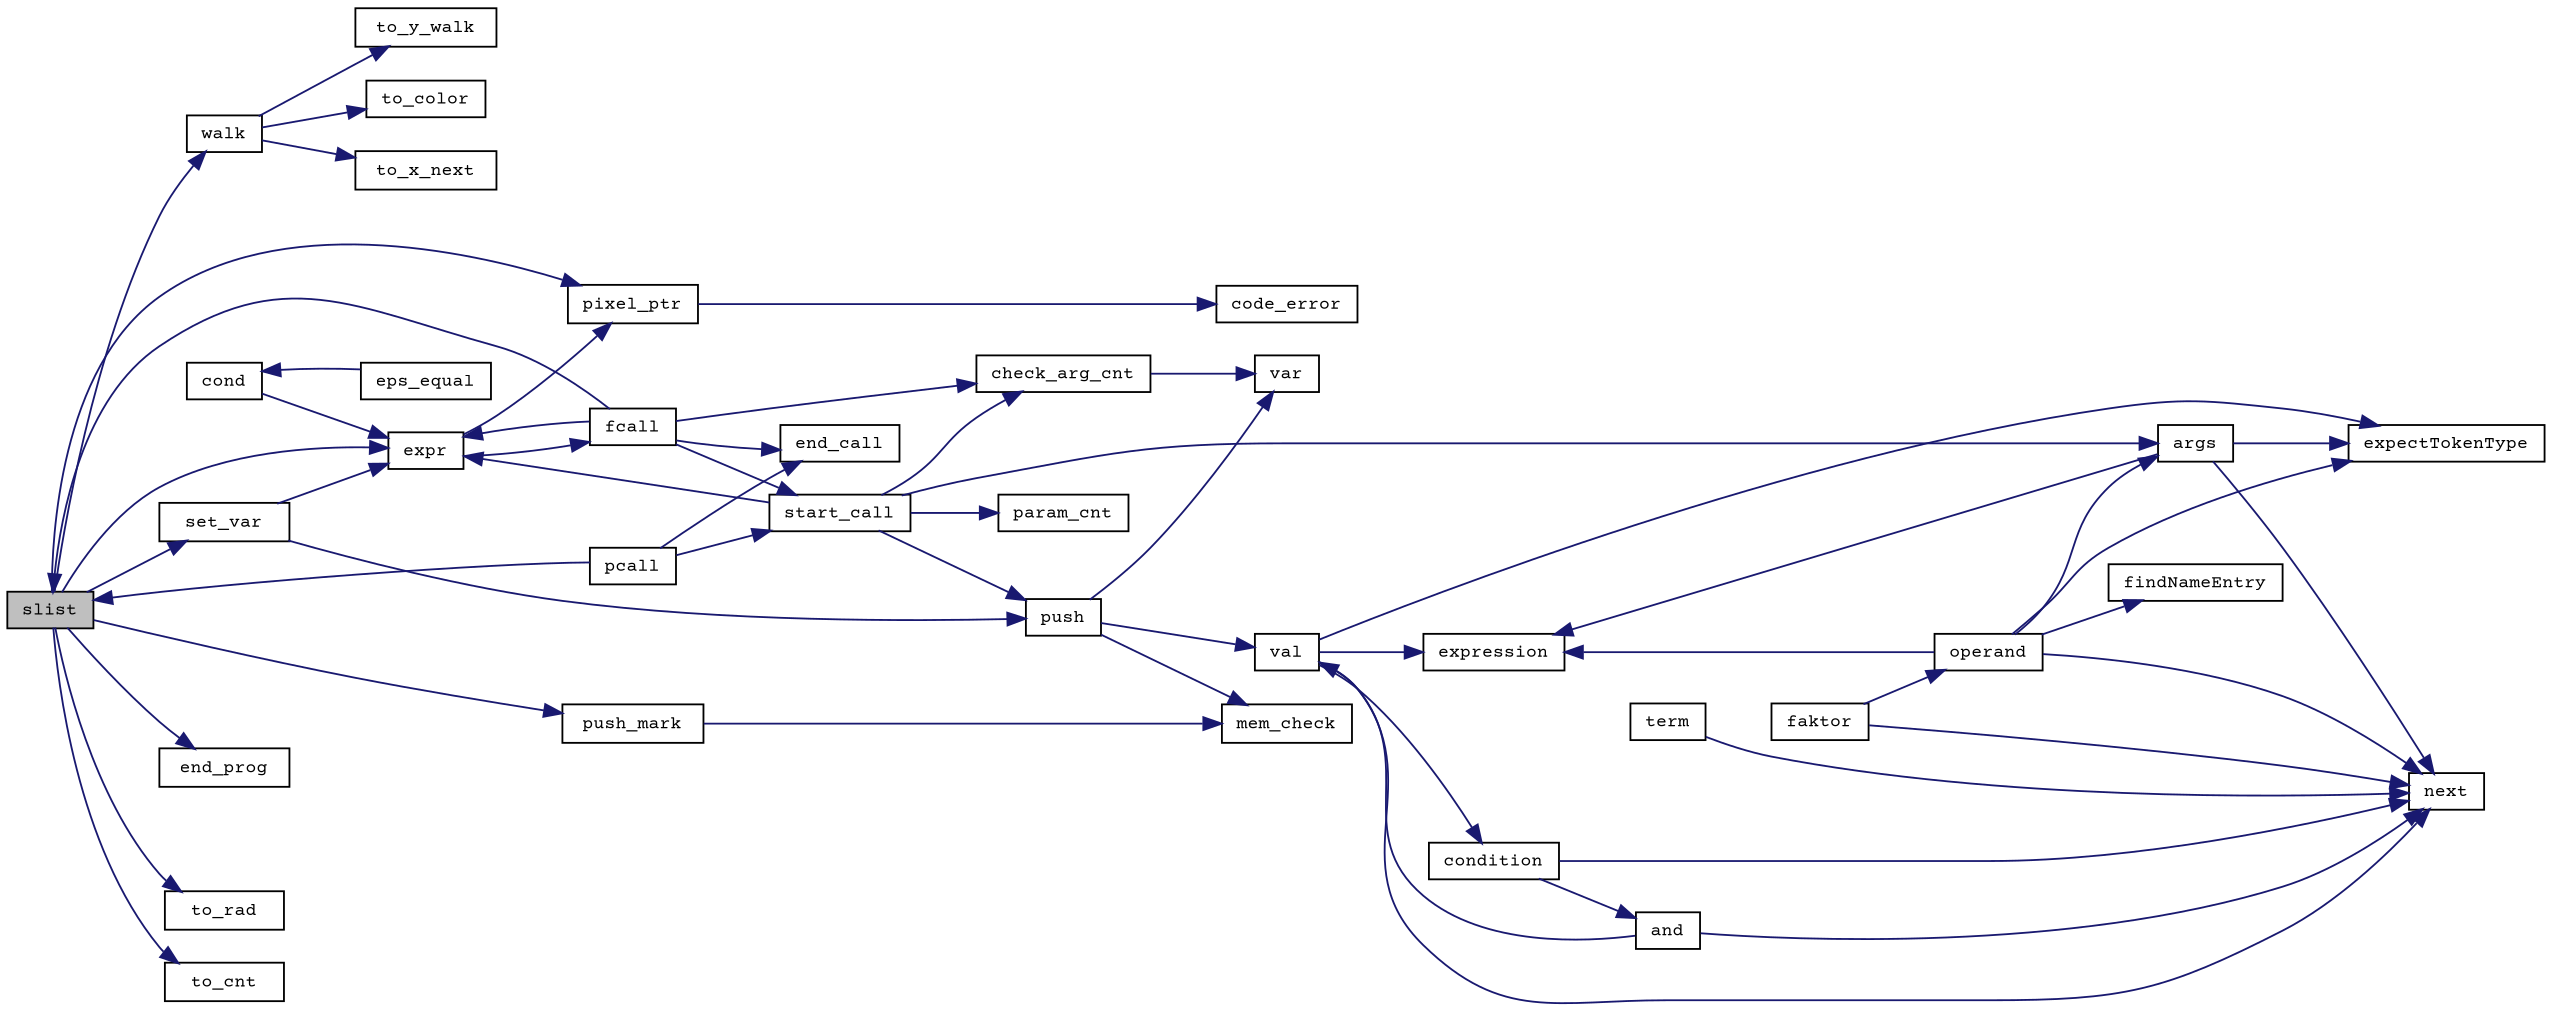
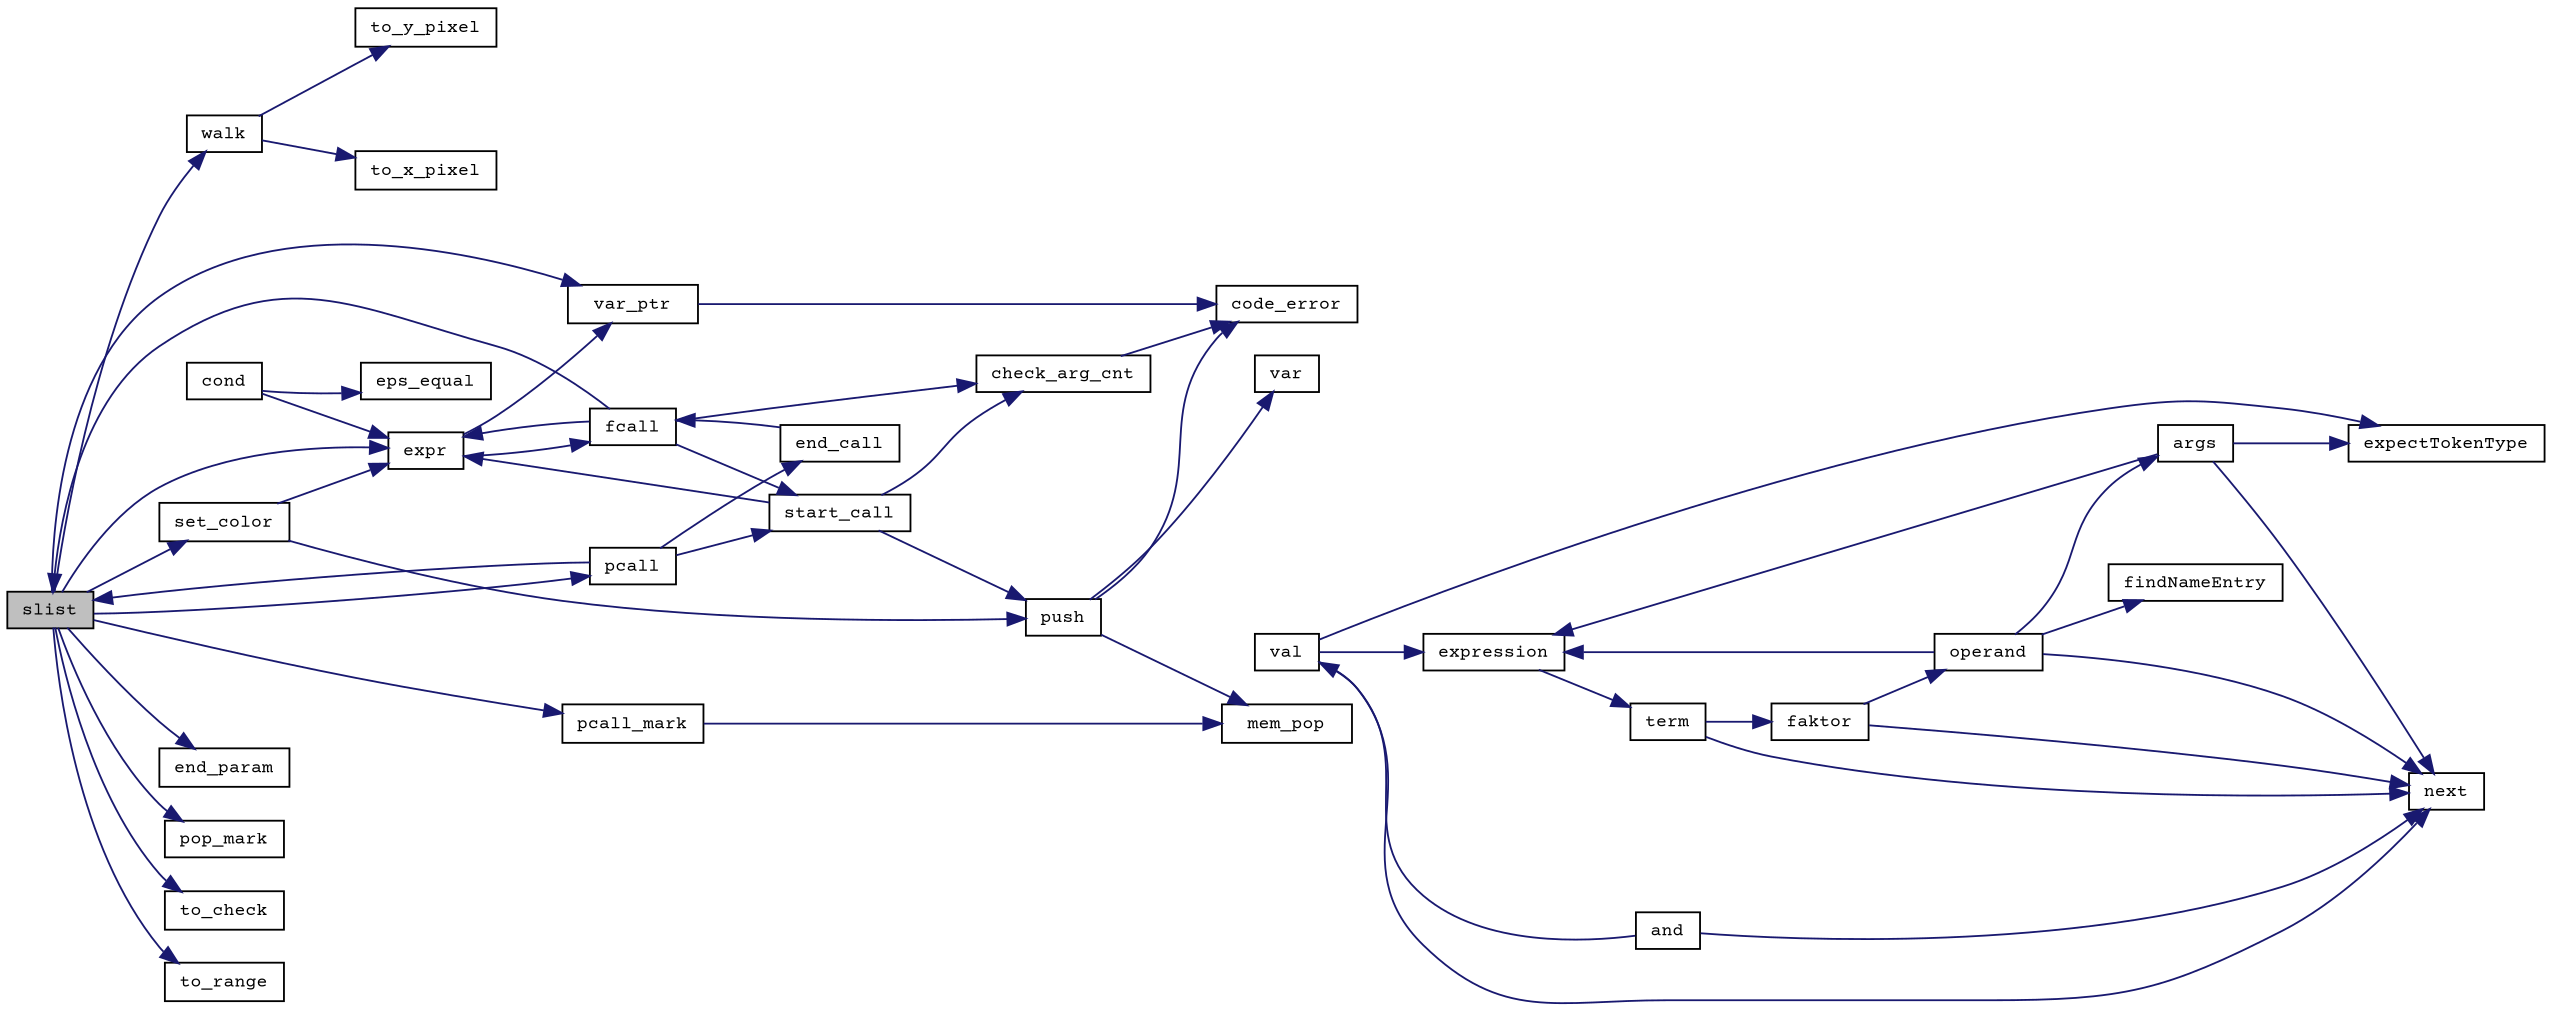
node "to_y_walk": label "to_y_walk" -> "to_y_pixel"
node "to_color": removed
node "to_x_next": label "to_x_next" -> "to_x_pixel"
node "pixel_ptr": label "pixel_ptr" -> "var_ptr"
edge "eps_equal" -> "cond": reversed
edge "check_arg_cnt" -> "var": now "check_arg_cnt" -> "code_error"
edge "start_call" -> "args": removed
edge "fcall" -> "end_call": reversed
node "param_cnt": removed
node "set_var": label "set_var" -> "set_color"
edge "operand" -> "expectTokenType": removed
edge "slist" -> "pcall": added
edge "push" -> "val": now "push" -> "code_error"
edge "expression" -> "term": added
edge "term" -> "faktor": added
node "push_mark": label "push_mark" -> "pcall_mark"
node "mem_check": label "mem_check" -> "mem_pop"
node "end_prog": label "end_prog" -> "end_param"
node "pop_mark": added
node "condition": removed
node "to_rad": label "to_rad" -> "to_check"
node "to_cnt": label "to_cnt" -> "to_range"
